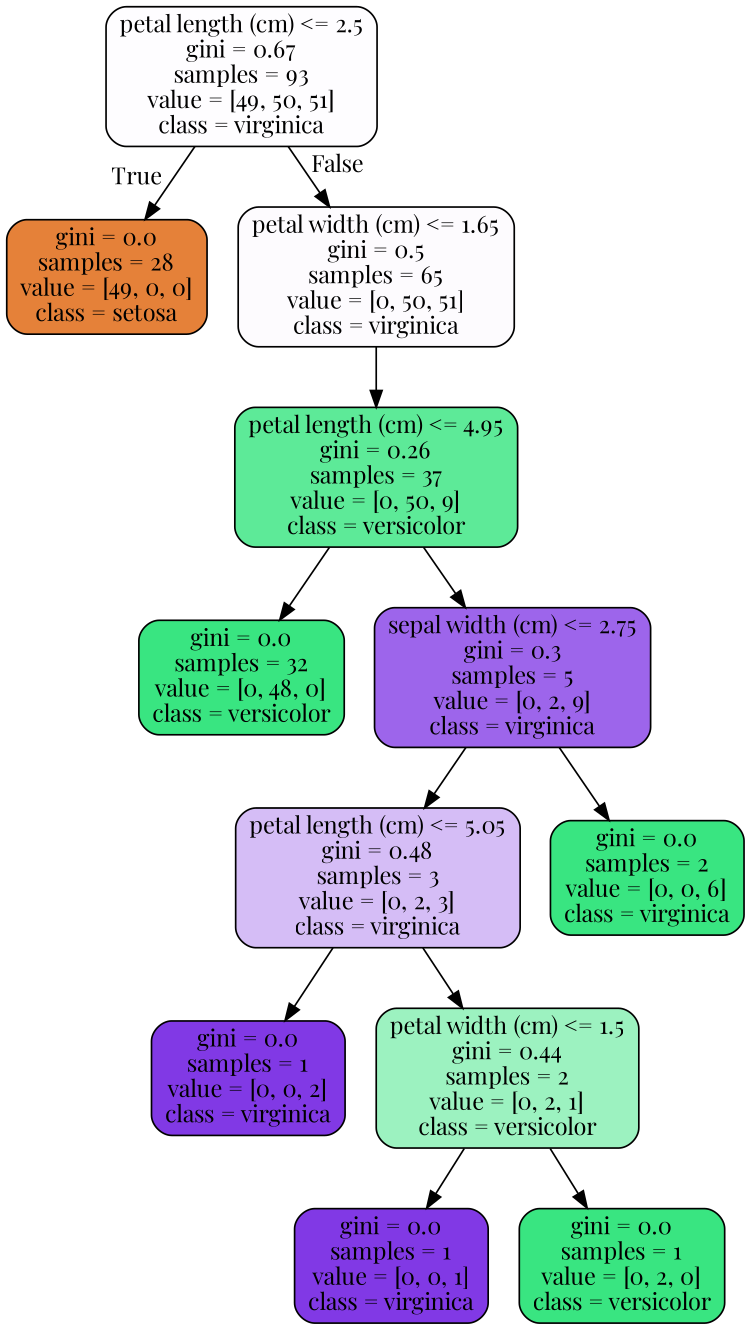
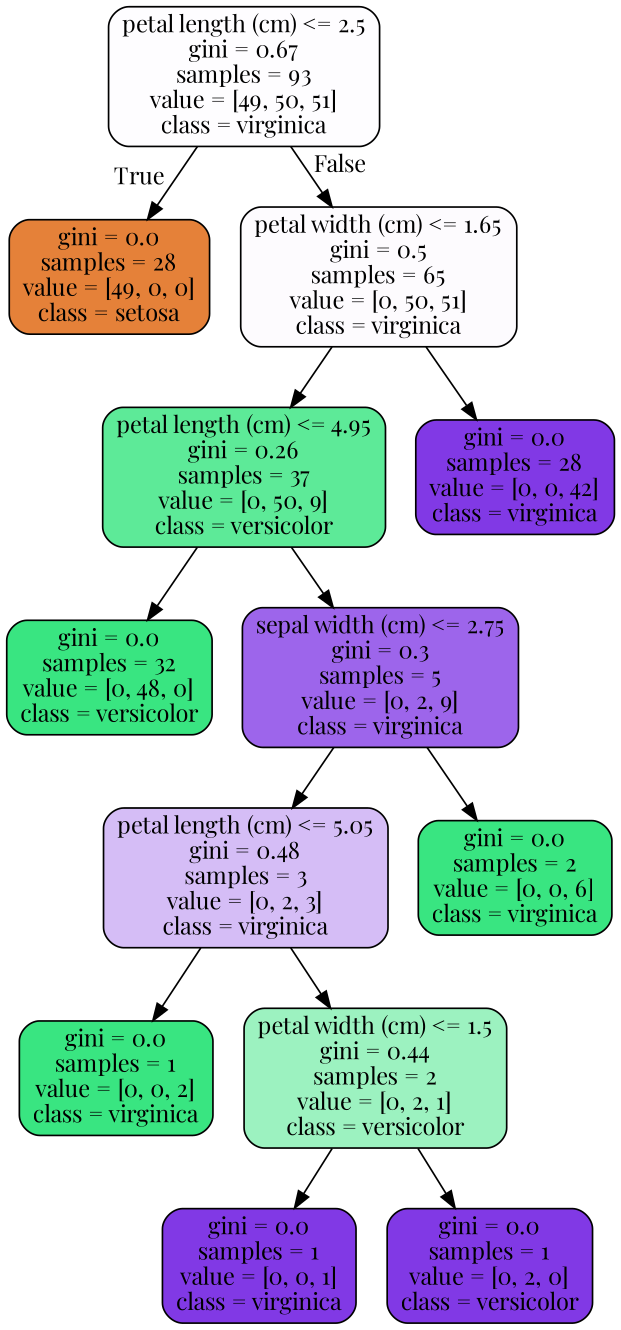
node "gini = 0.0 samples = 28 value = [0, 0, 42] class = virginica": added
node "gini = 0.0 samples = 1 value = [0, 0, 2] class = virginica": fillcolor #8139e5 -> #39e581
node "gini = 0.0 samples = 1 value = [0, 2, 0] class = versicolor": fillcolor #39e581 -> #8139e5
